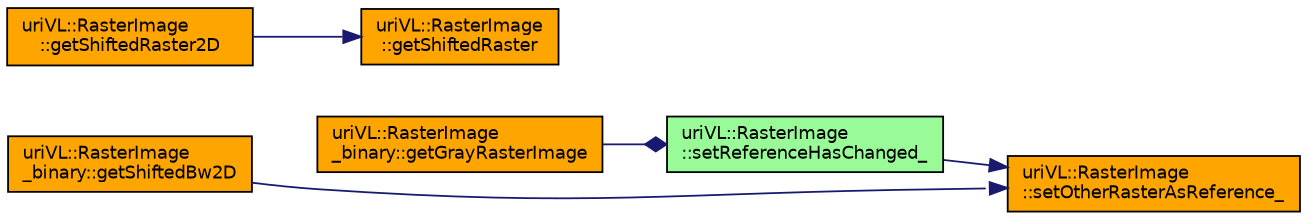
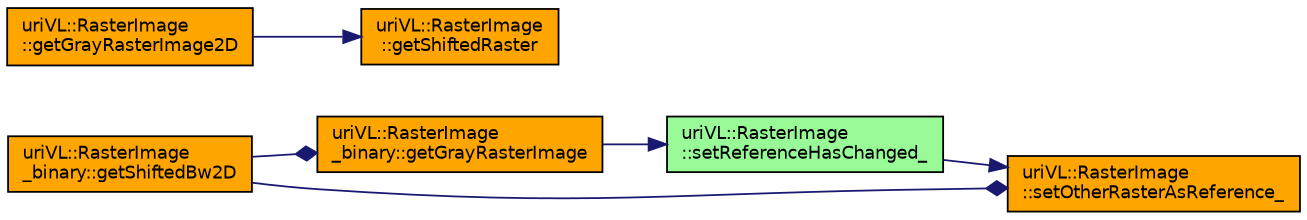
node "uriVL::RasterImage ::getShiftedRaster2D": label "uriVL::RasterImage ::getShiftedRaster2D" -> "uriVL::RasterImage ::getGrayRasterImage2D"
edge "uriVL::RasterImage _binary::getGrayRasterImage" -> "uriVL::RasterImage ::setReferenceHasChanged_": arrowhead diamond -> normal
edge "uriVL::RasterImage _binary::getShiftedBw2D" -> "uriVL::RasterImage _binary::getGrayRasterImage": added
edge "uriVL::RasterImage _binary::getShiftedBw2D" -> "uriVL::RasterImage ::setOtherRasterAsReference_": arrowhead normal -> diamond
